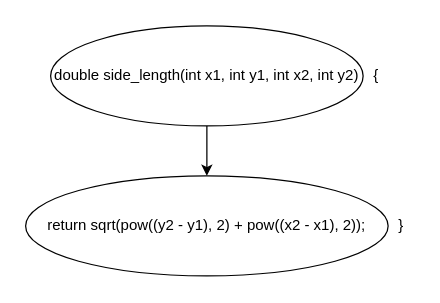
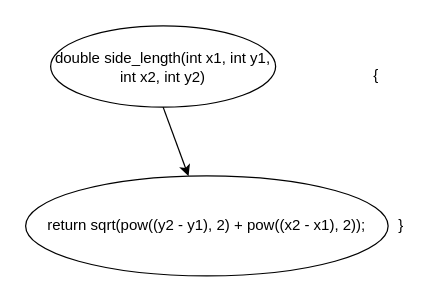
node "double side_length(int x1, int y1, int x2, int y2)": size 313x100 -> 225x81
